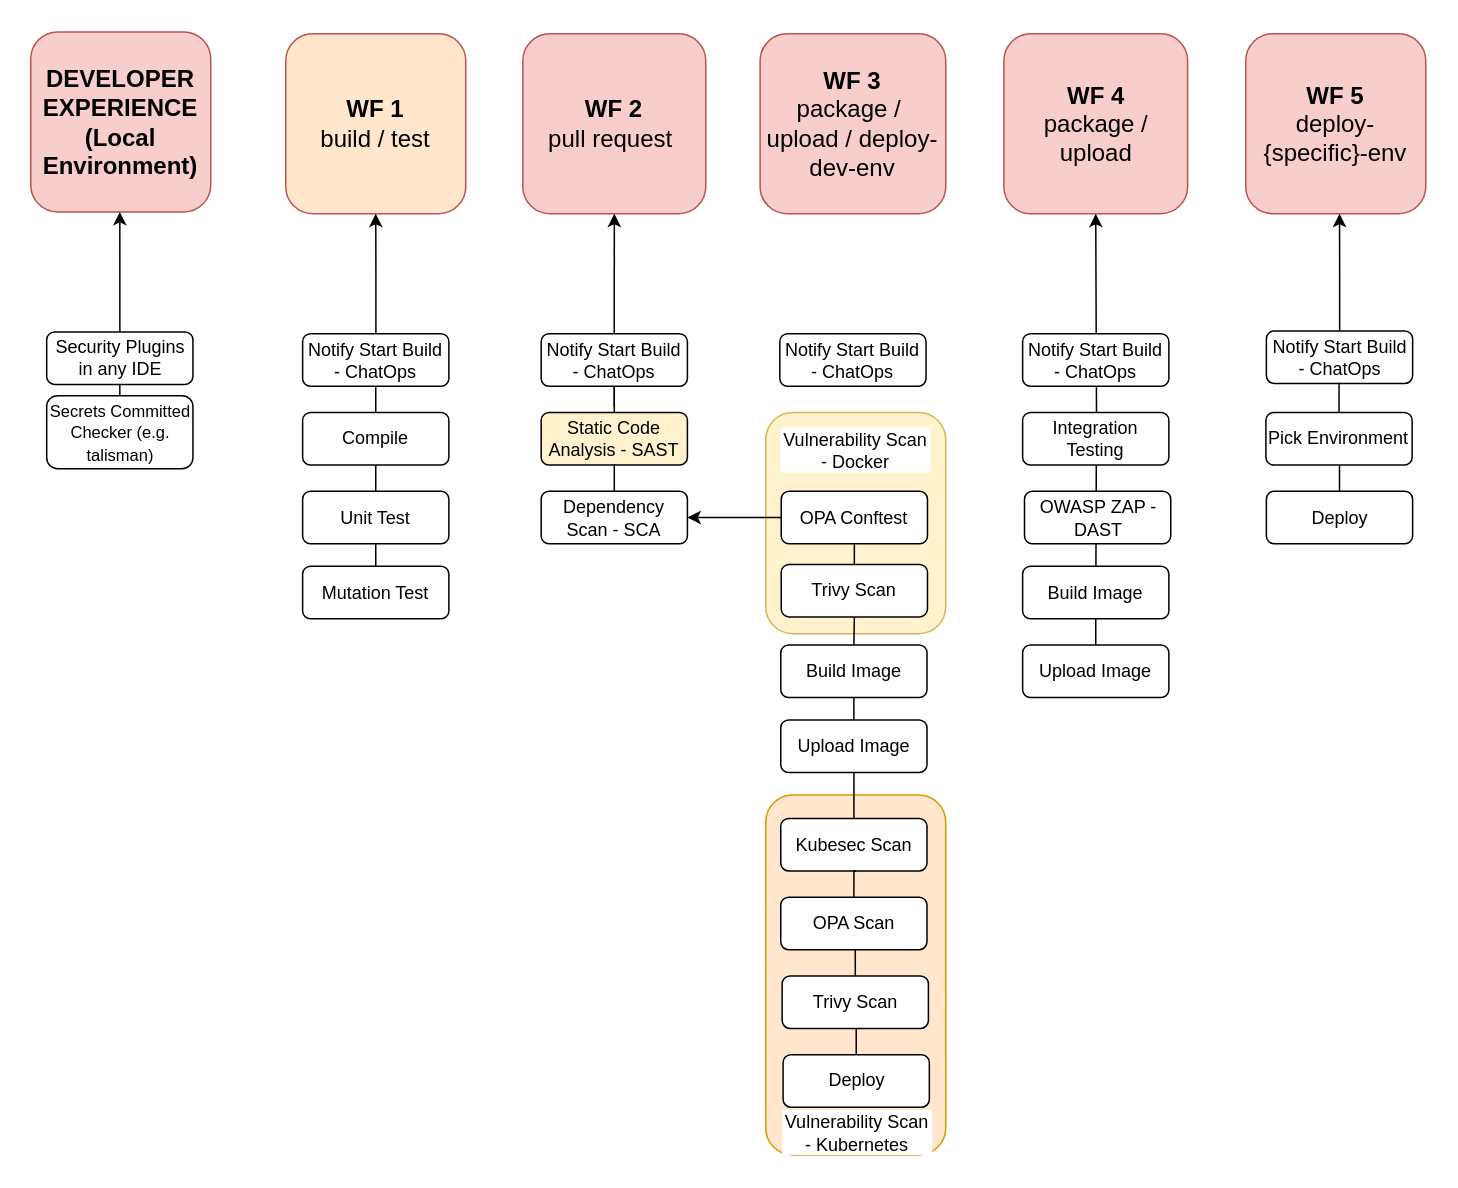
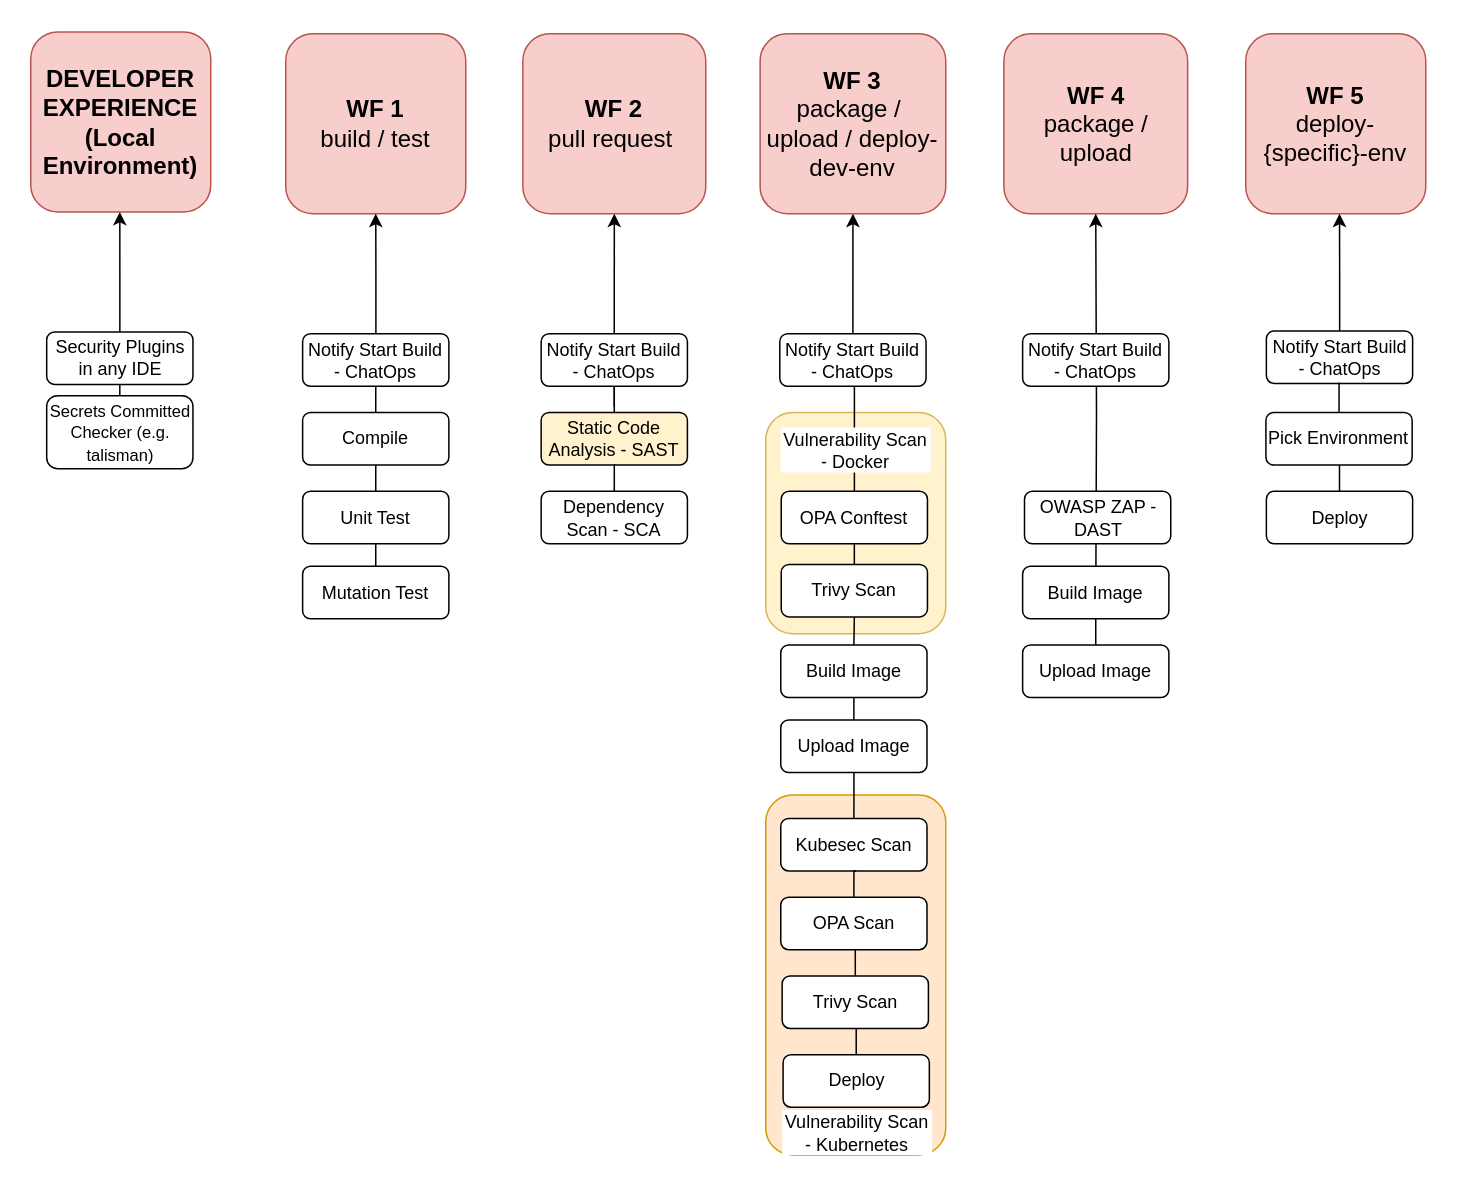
node "WF 1 build / test": fillcolor #ffe6cc -> #f8cecc
node "Integration Testing": removed
edge "OPA Conftest" -> "Dependency Scan - SCA": now "OPA Conftest" -> "WF 3 package / upload / deploy-dev-env"
